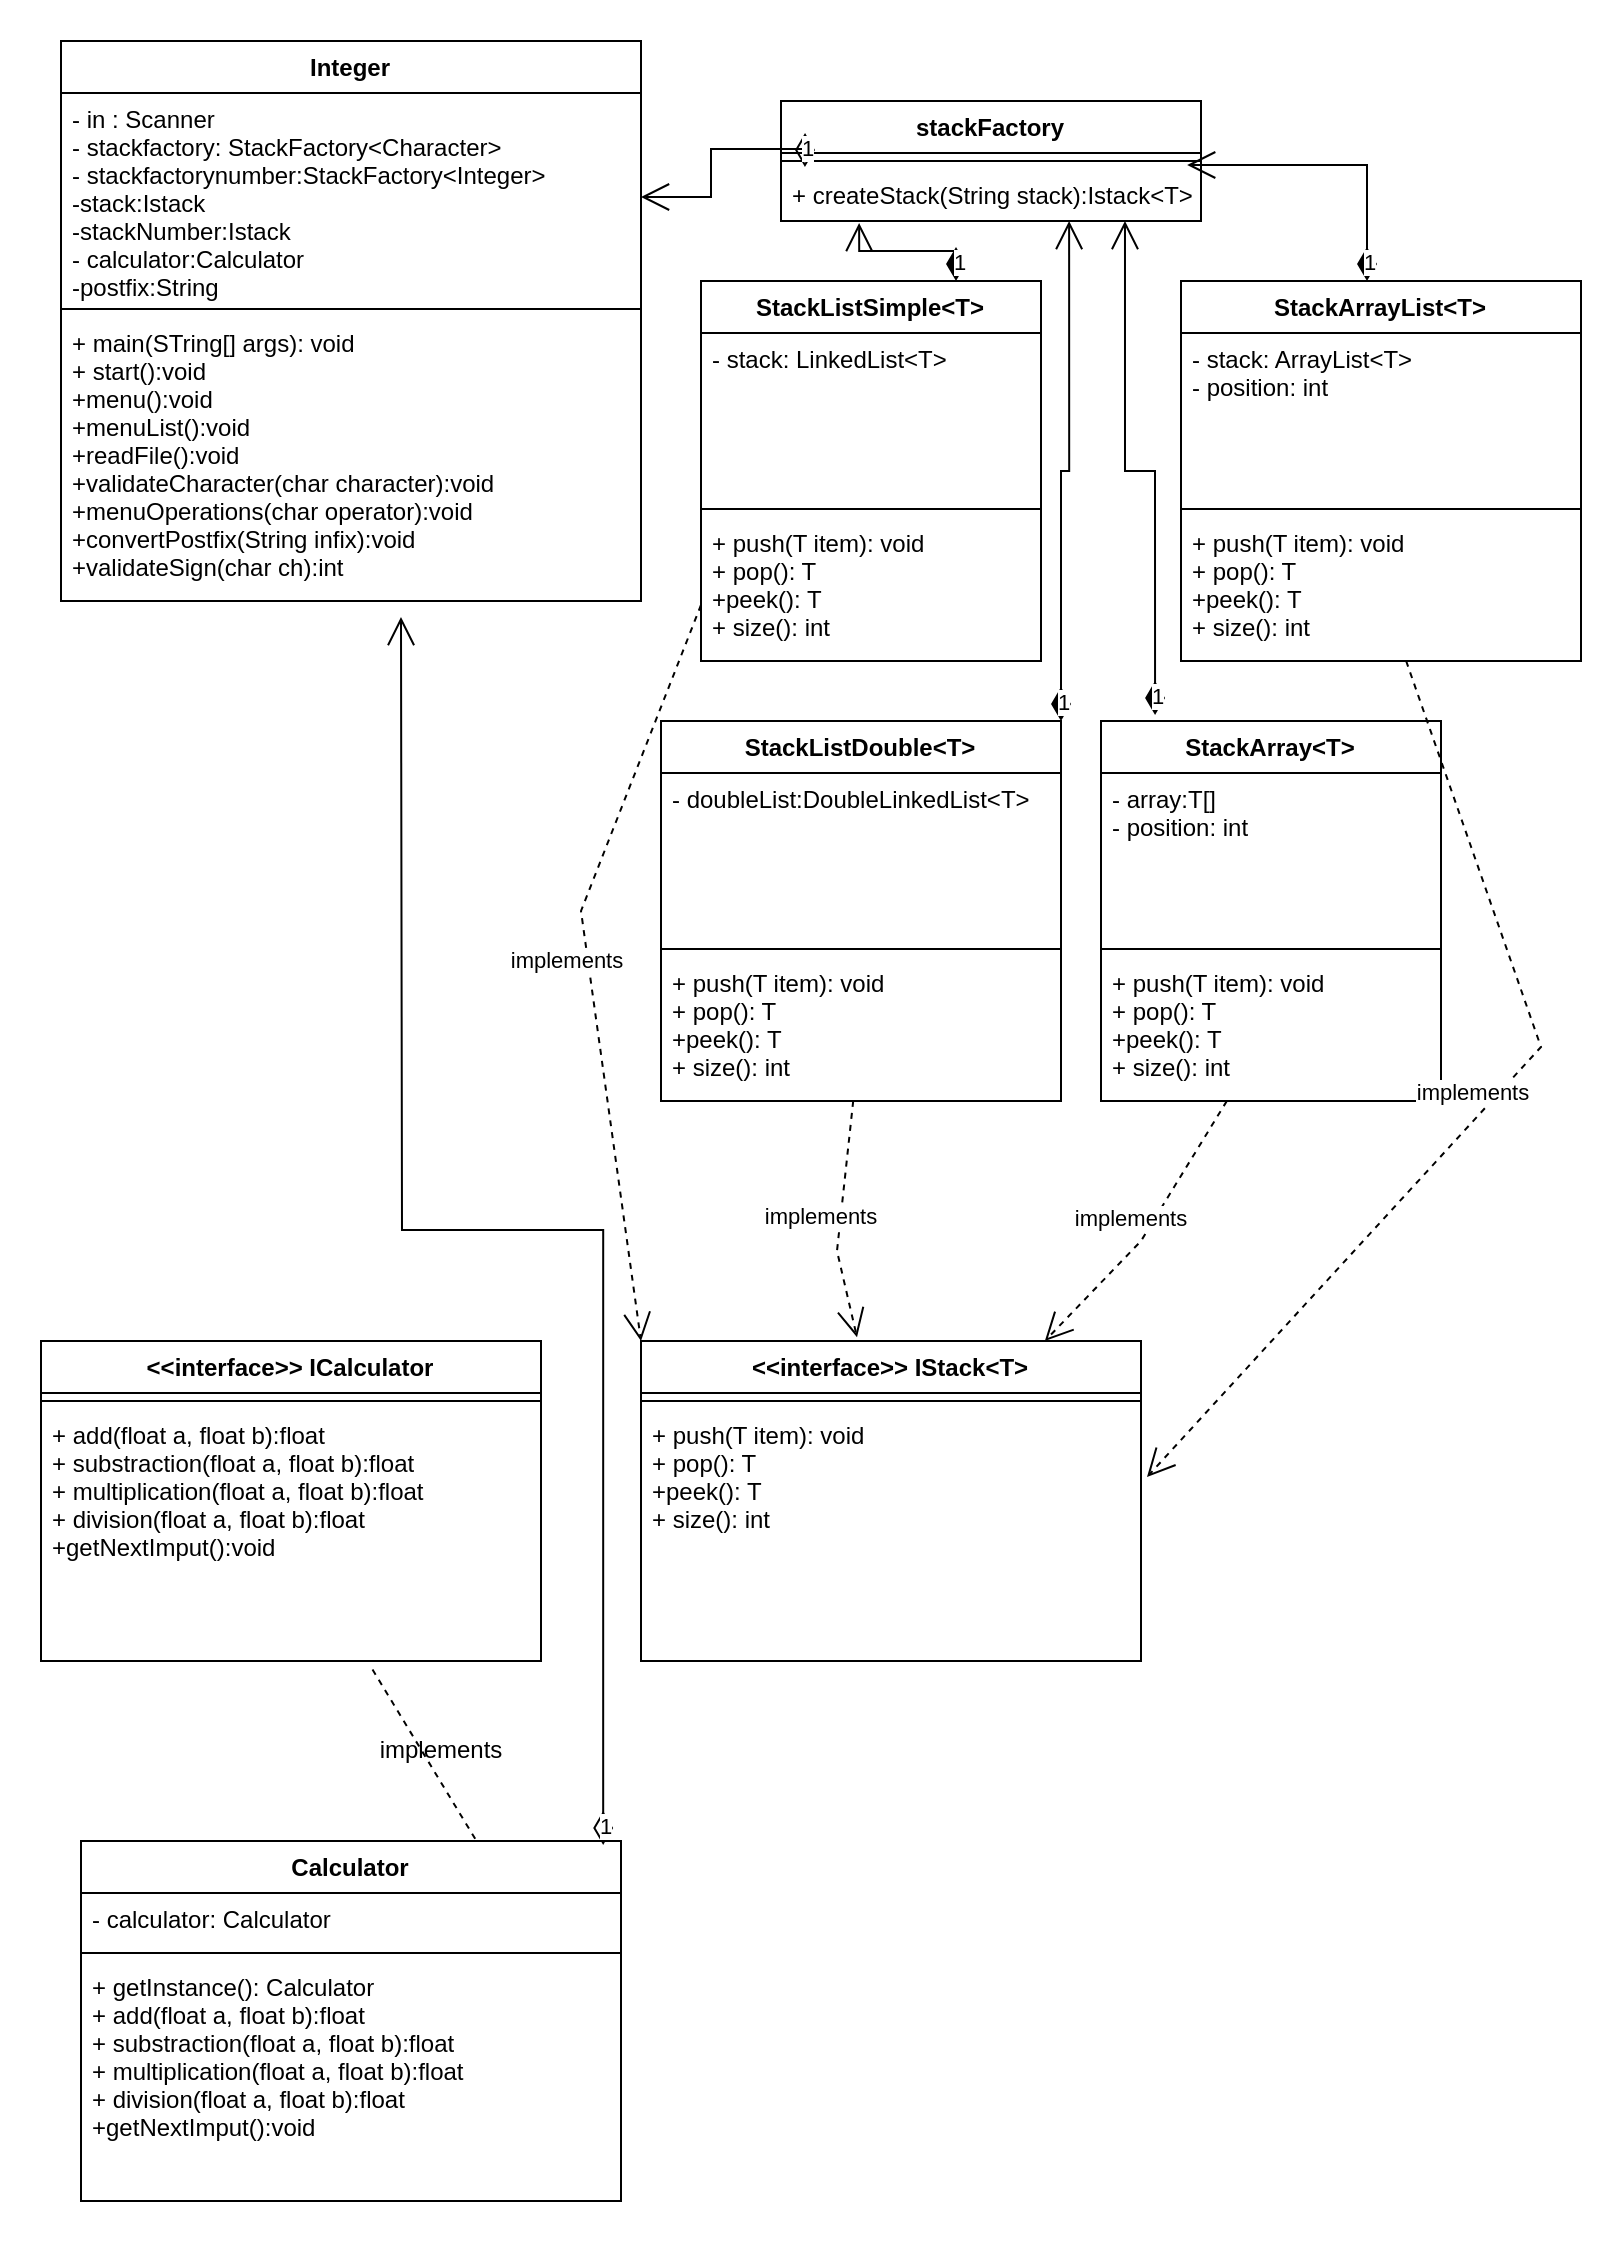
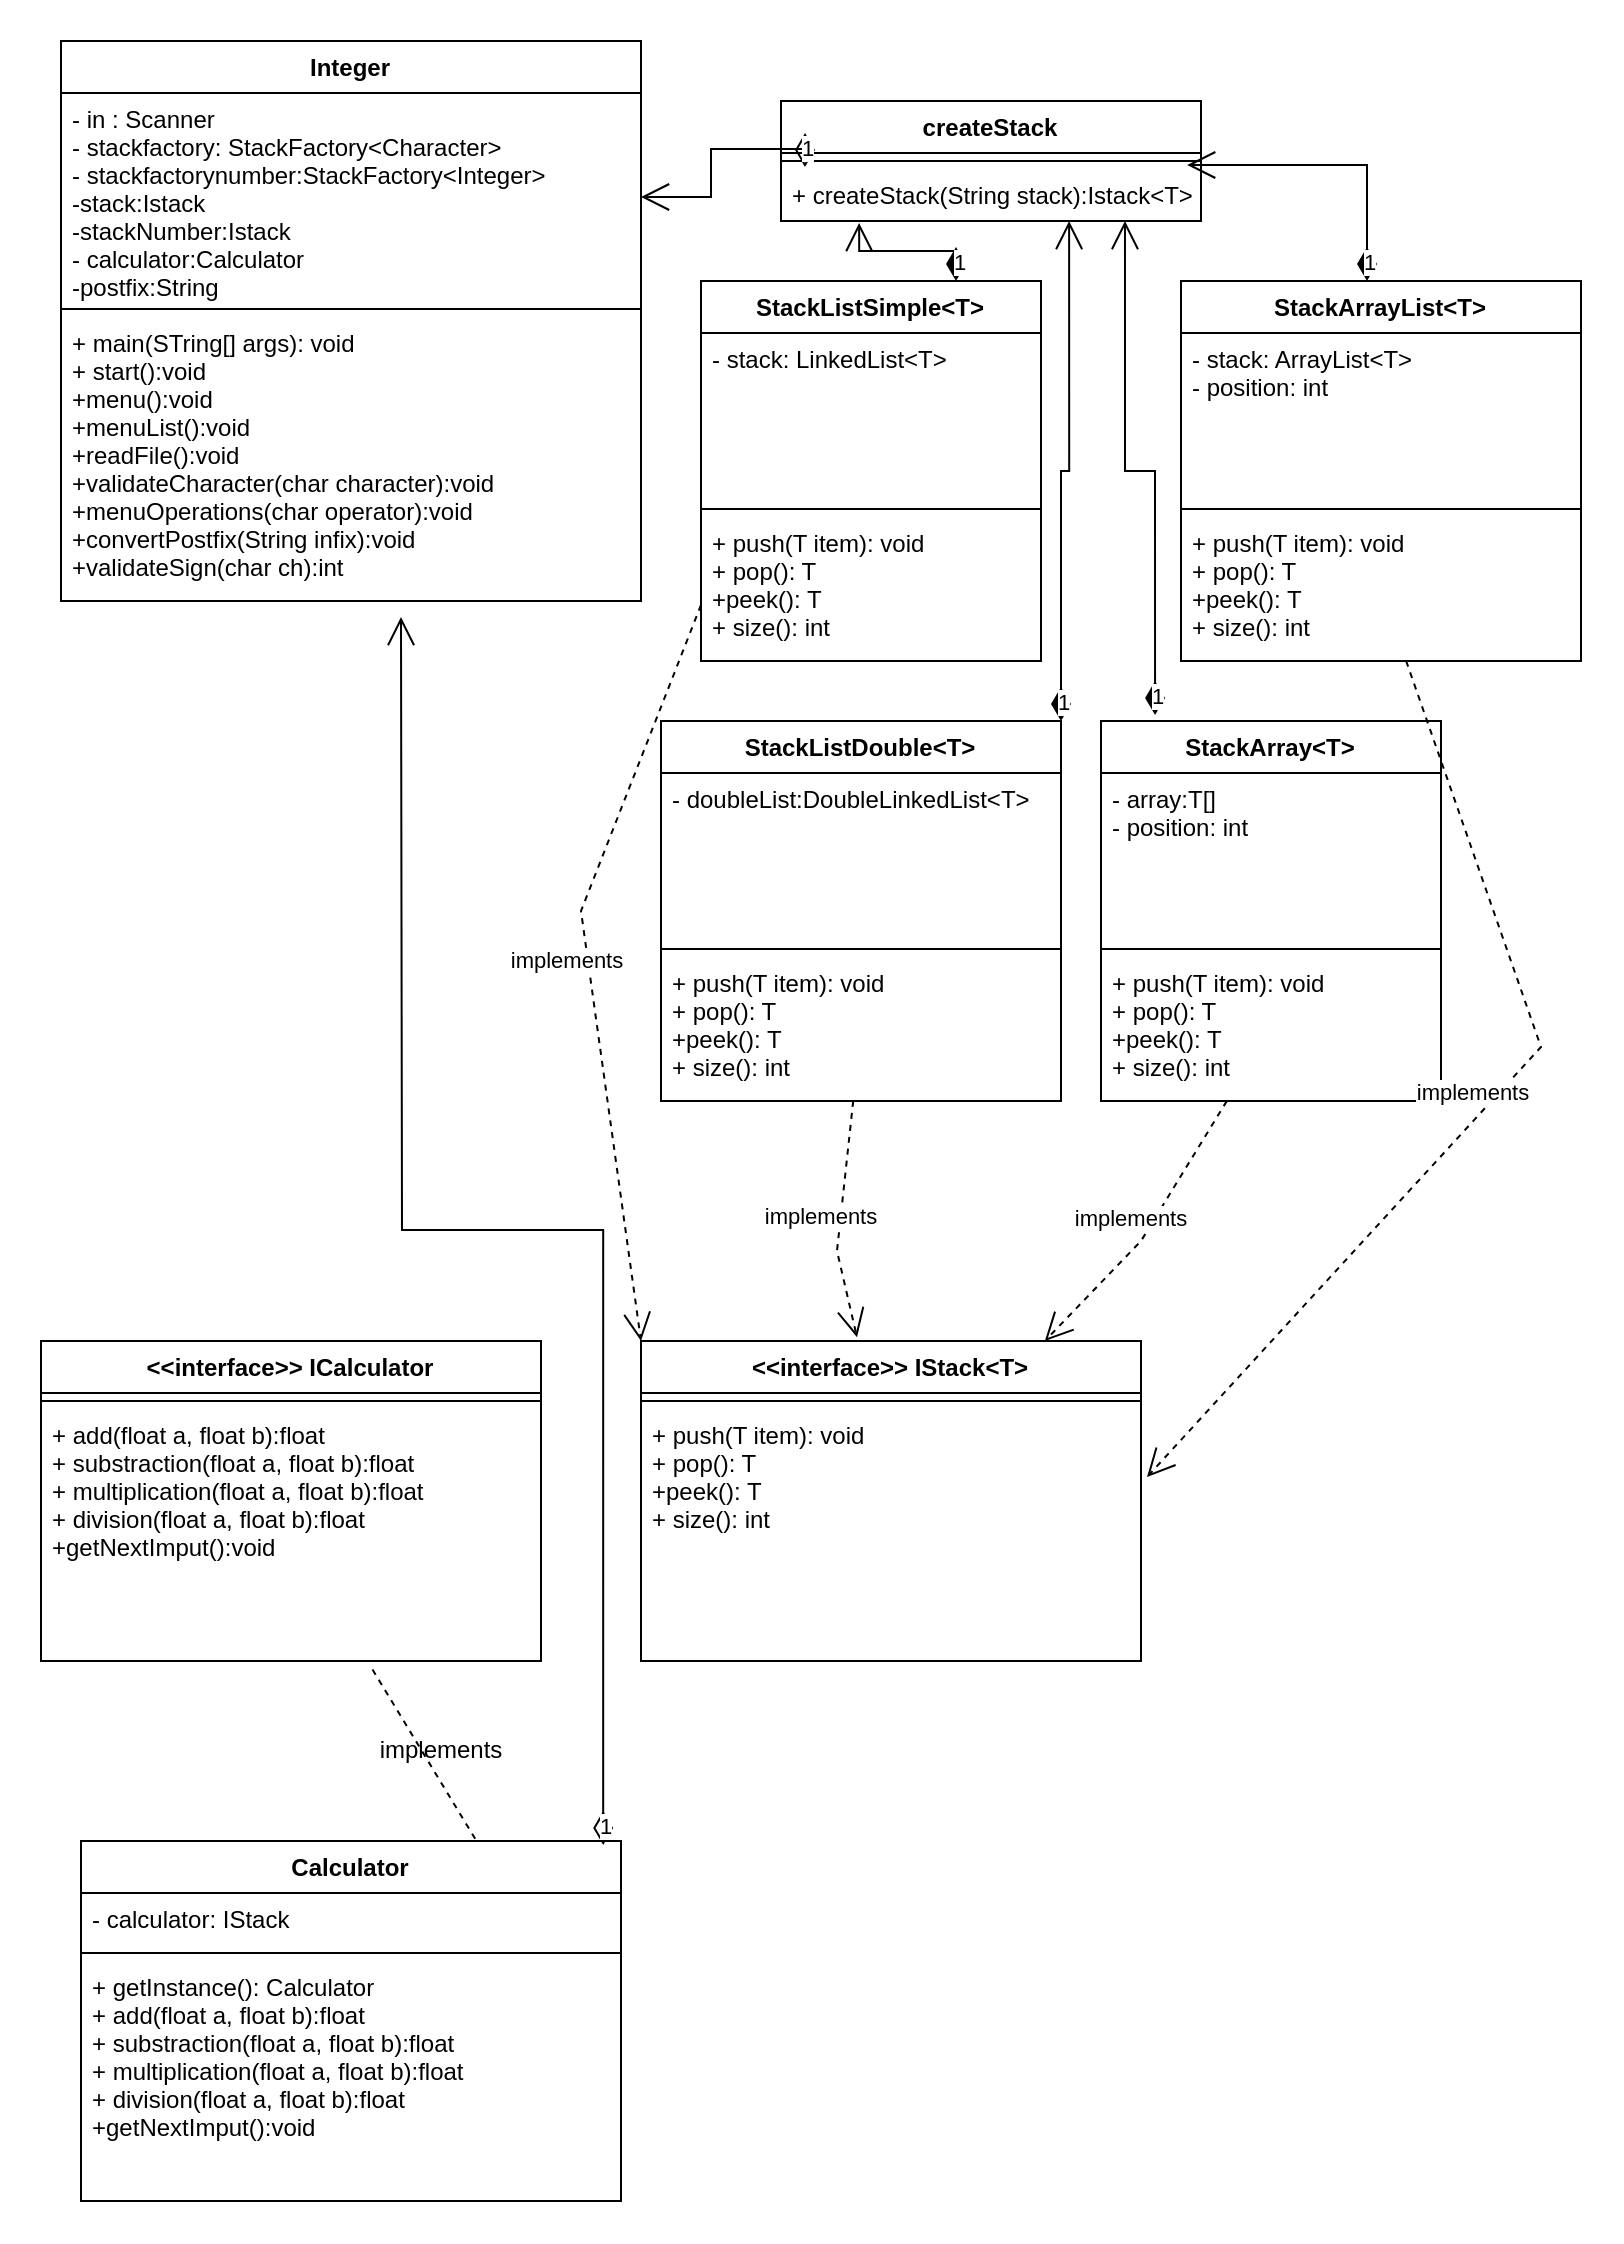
node "stackFactory": label "stackFactory" -> "createStack"
node "- calculator: Calculator": label "- calculator: Calculator" -> "- calculator: IStack"
